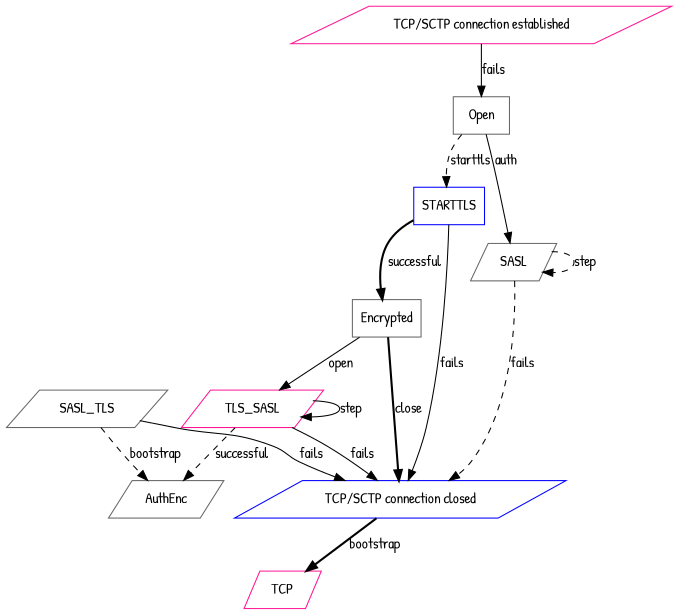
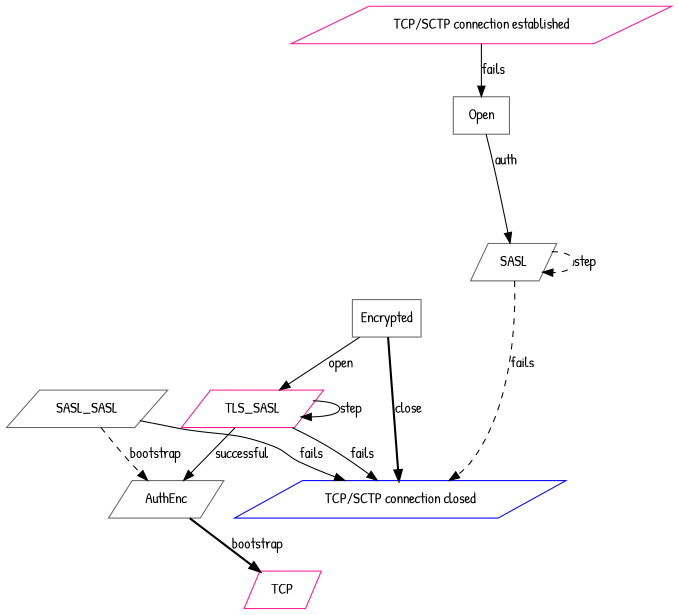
node "STARTTLS": removed
node "SASL_TLS": label "SASL_TLS" -> "SASL_SASL"
edge "TLS_SASL" -> "AuthEnc": style dashed -> solid
edge "TCP/SCTP connection closed" -> "TCP": now "AuthEnc" -> "TCP"
